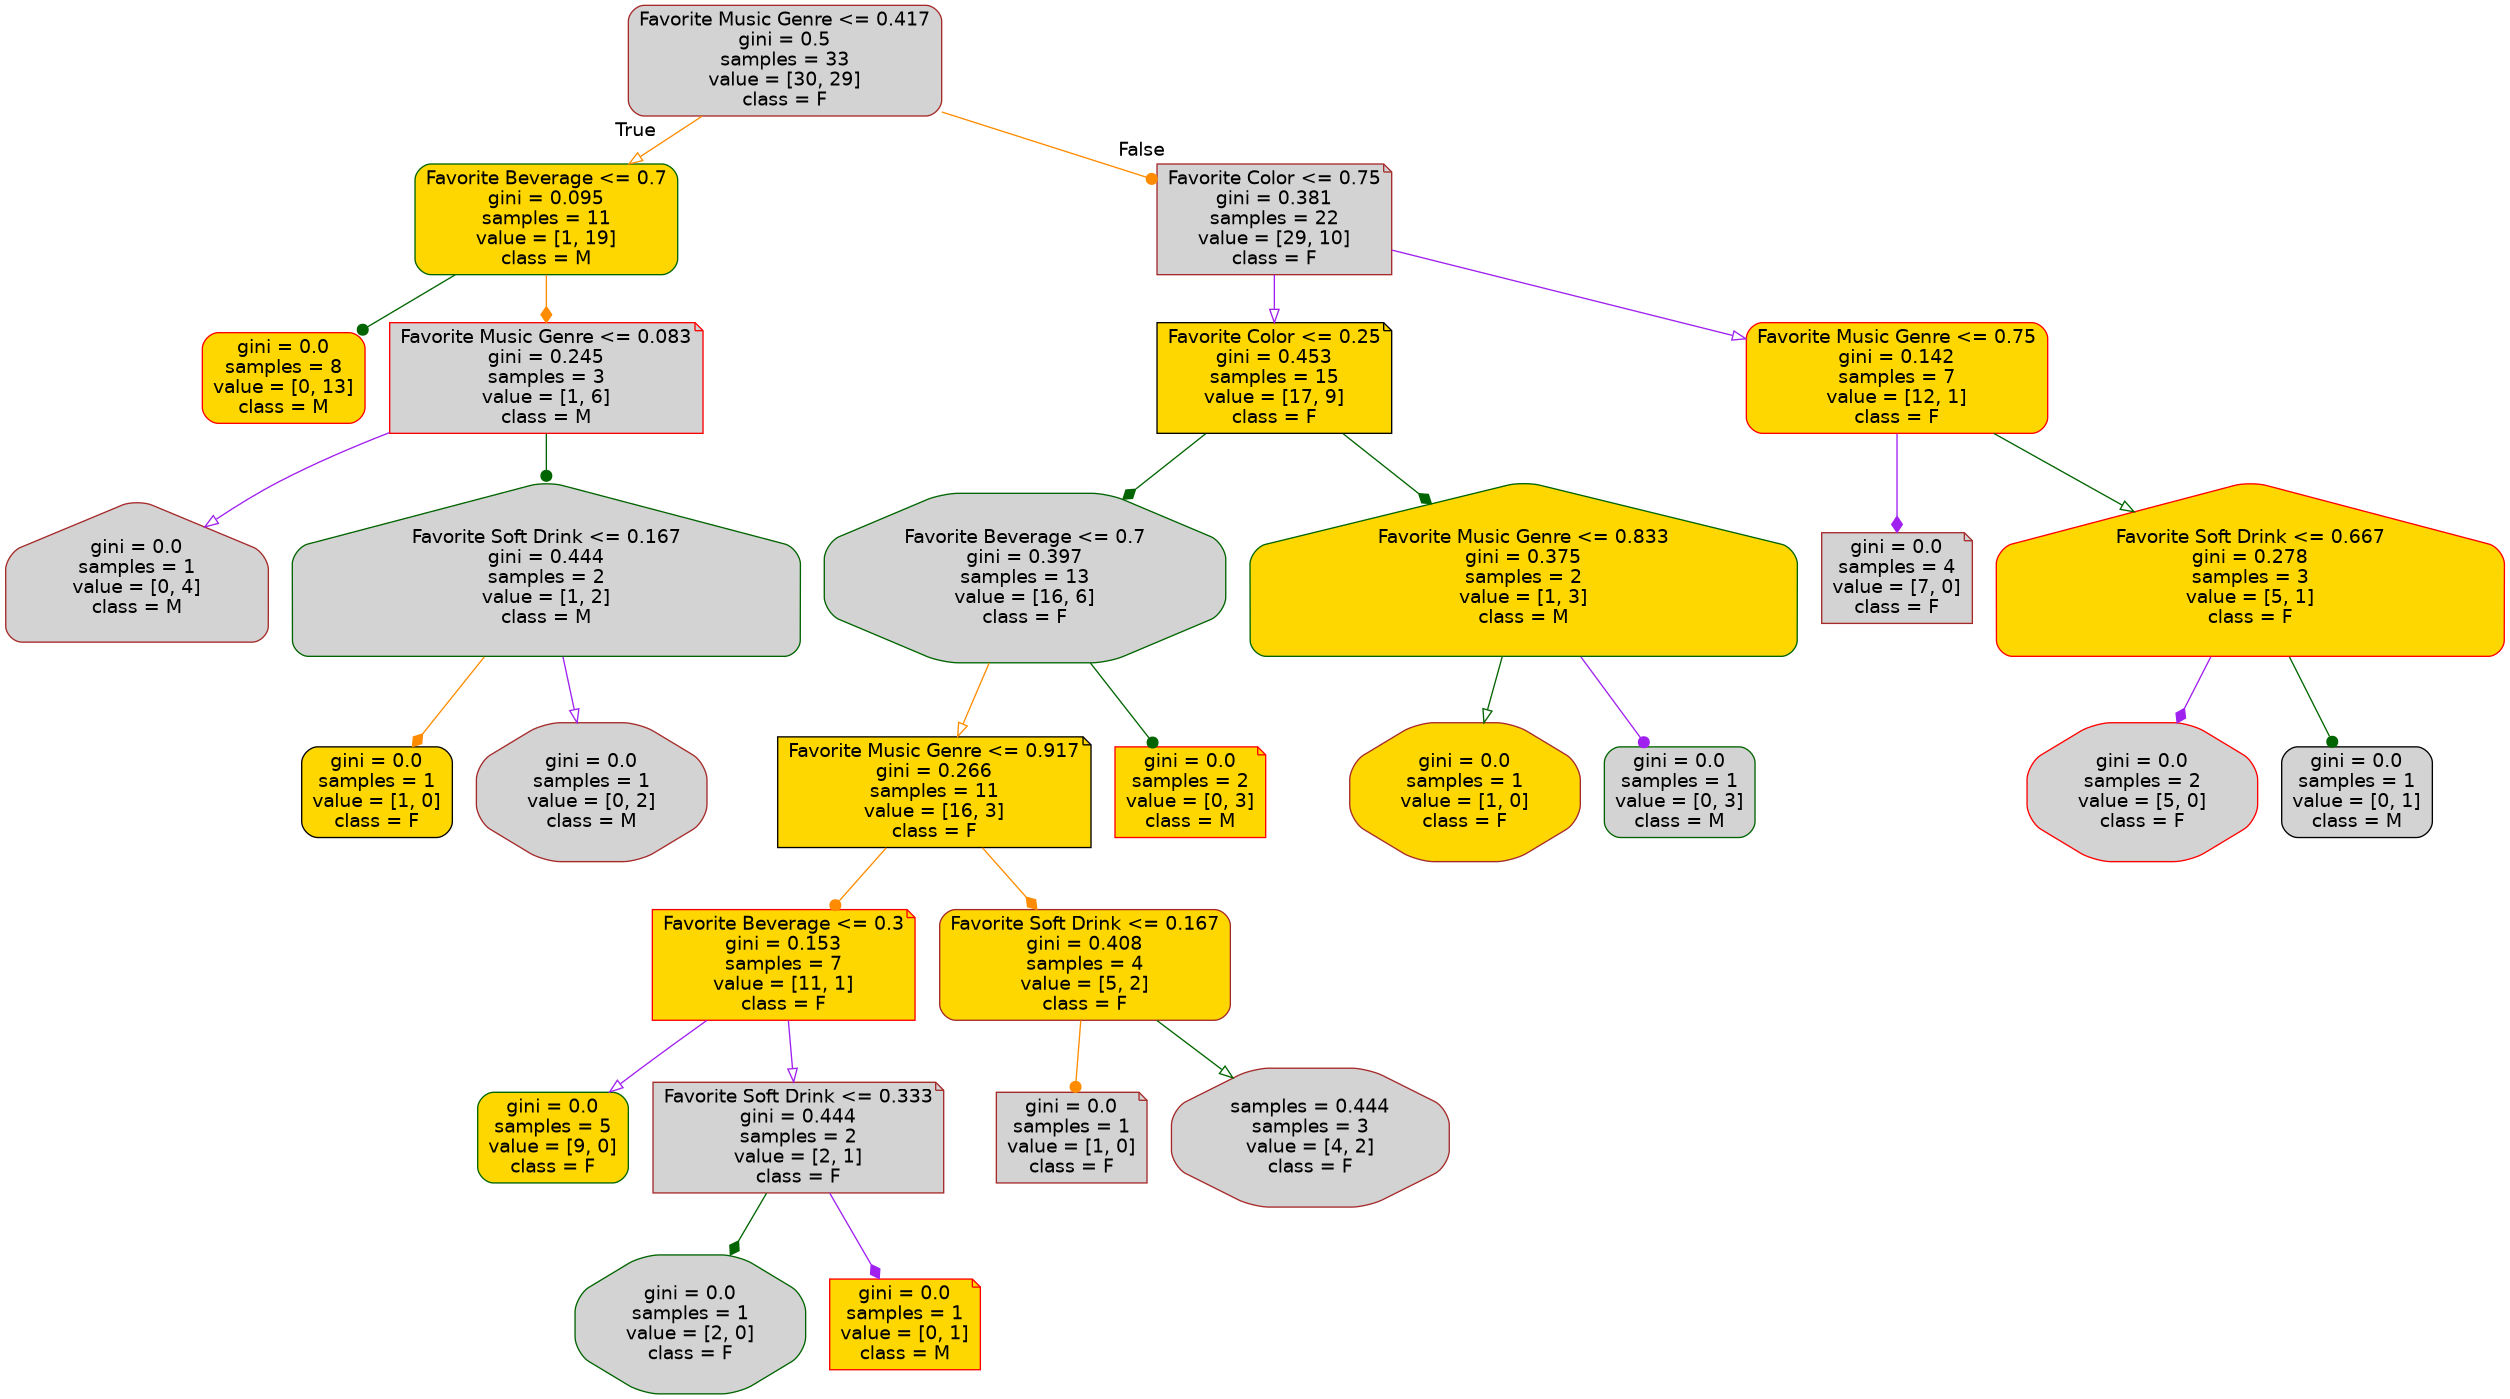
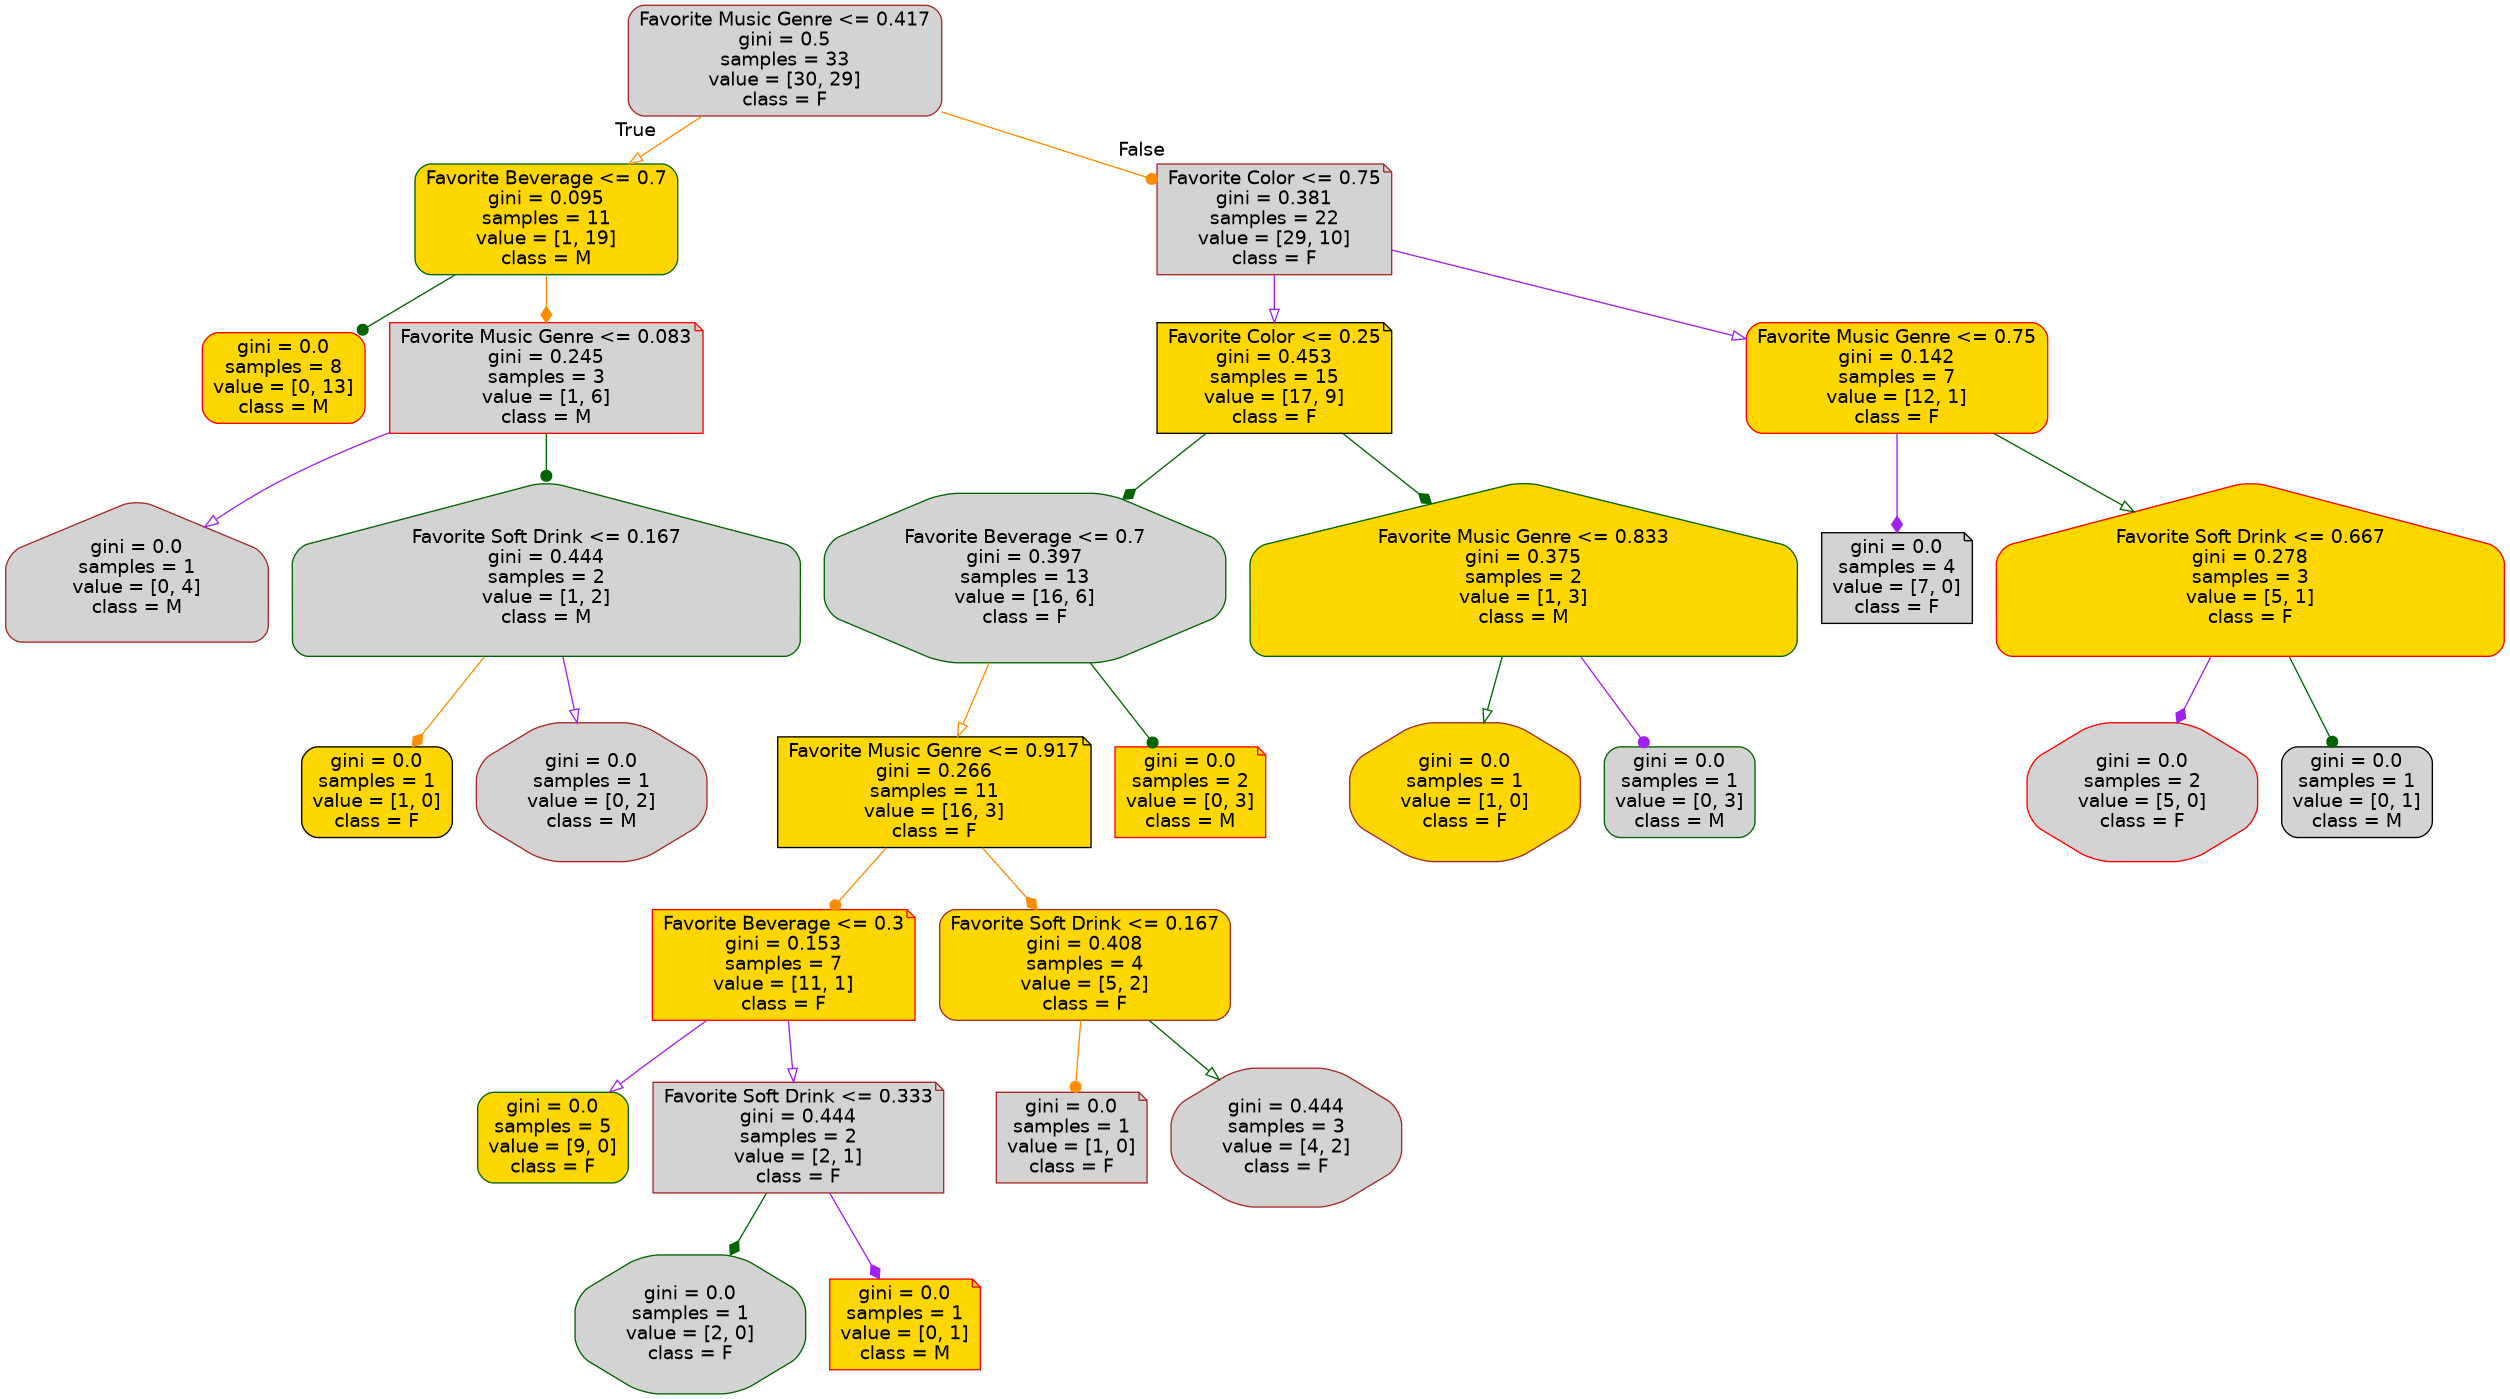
node "gini = 0.0 samples = 4 value = [7, 0] class = F": color brown -> black
node "samples = 0.444 samples = 3 value = [4, 2] class = F": label "samples = 0.444 samples = 3 value = [4, 2] class = F" -> "gini = 0.444 samples = 3 value = [4, 2] class = F"
